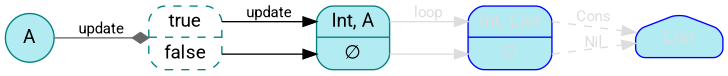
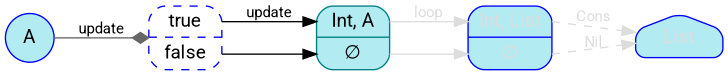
node "A": color teal -> blue
node "true": color teal -> blue
